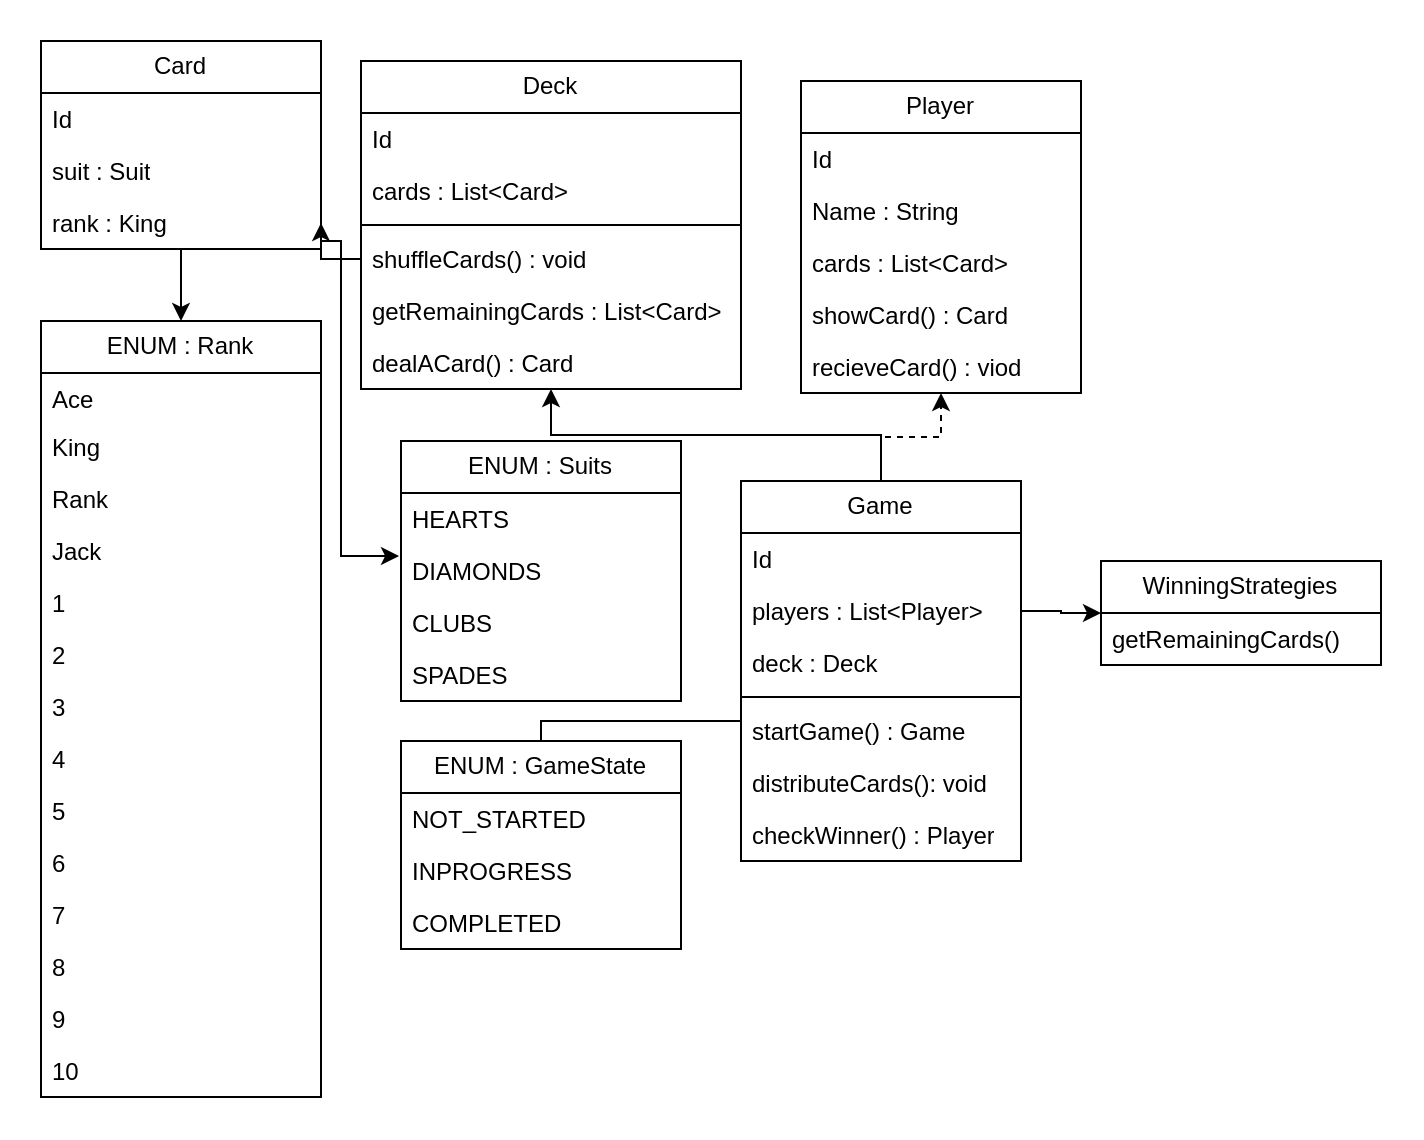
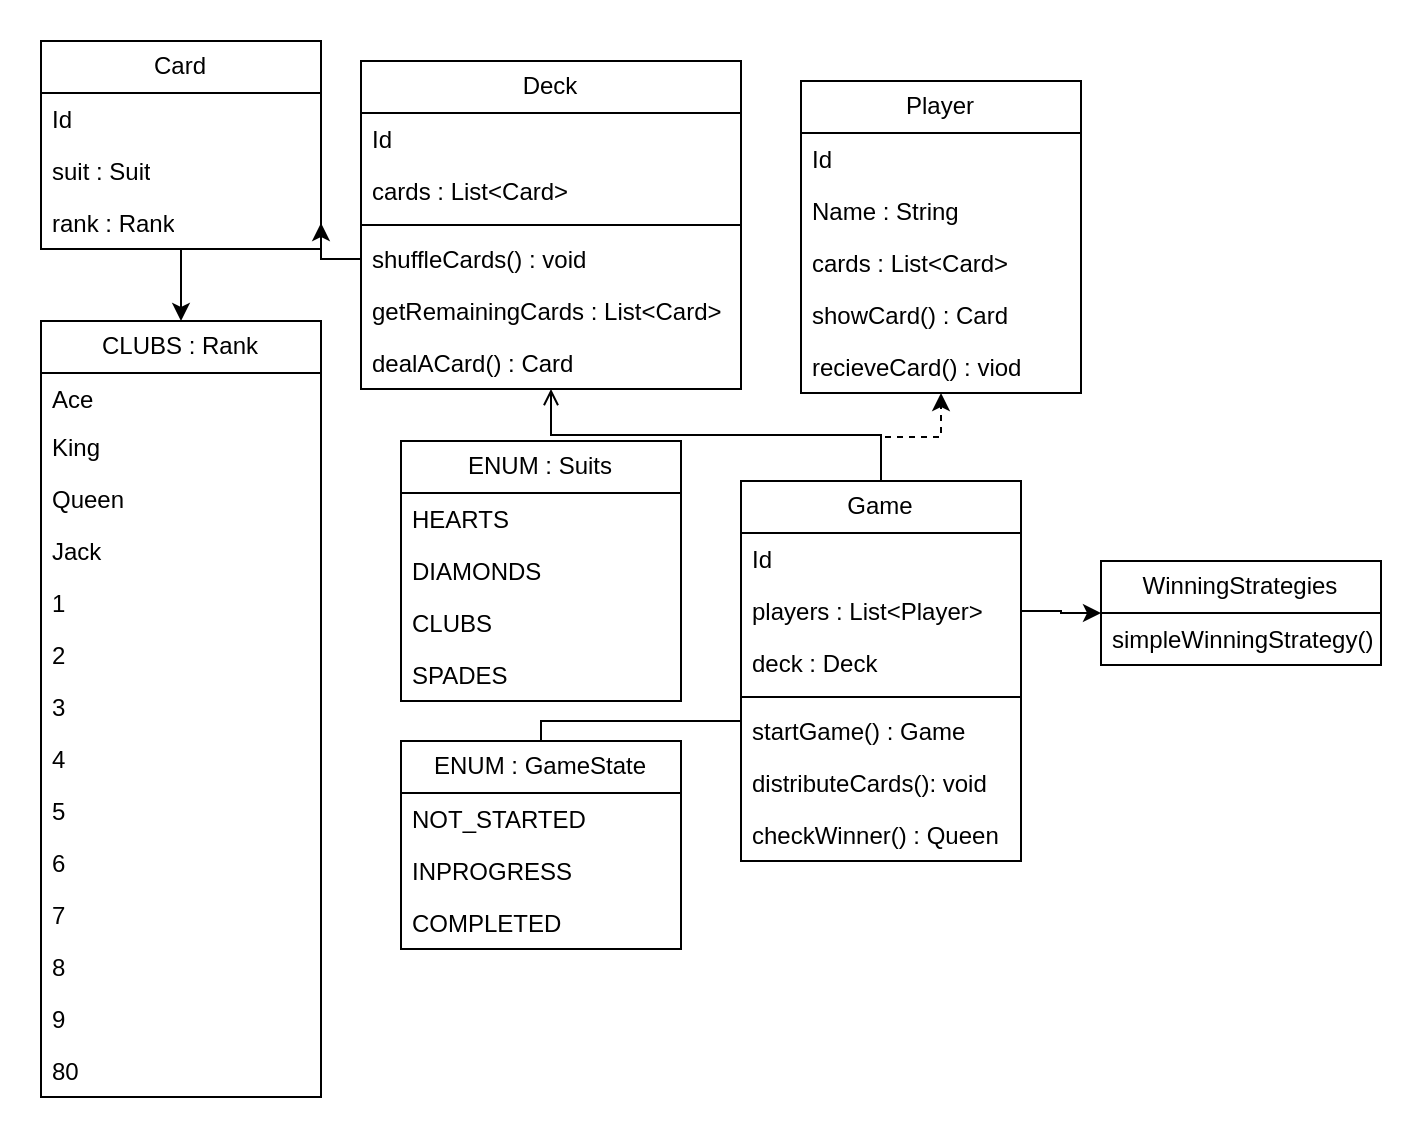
node "rank : King": label "rank : King" -> "rank : Rank"
node "ENUM : Rank": label "ENUM : Rank" -> "CLUBS : Rank"
edge "Game" -> "Deck": arrowhead classic -> open
edge "Card" -> "DIAMONDS": removed
node "Rank": label "Rank" -> "Queen"
node "getRemainingCards()": label "getRemainingCards()" -> "simpleWinningStrategy()"
node "checkWinner() : Player": label "checkWinner() : Player" -> "checkWinner() : Queen"
node "10": label "10" -> "80"
